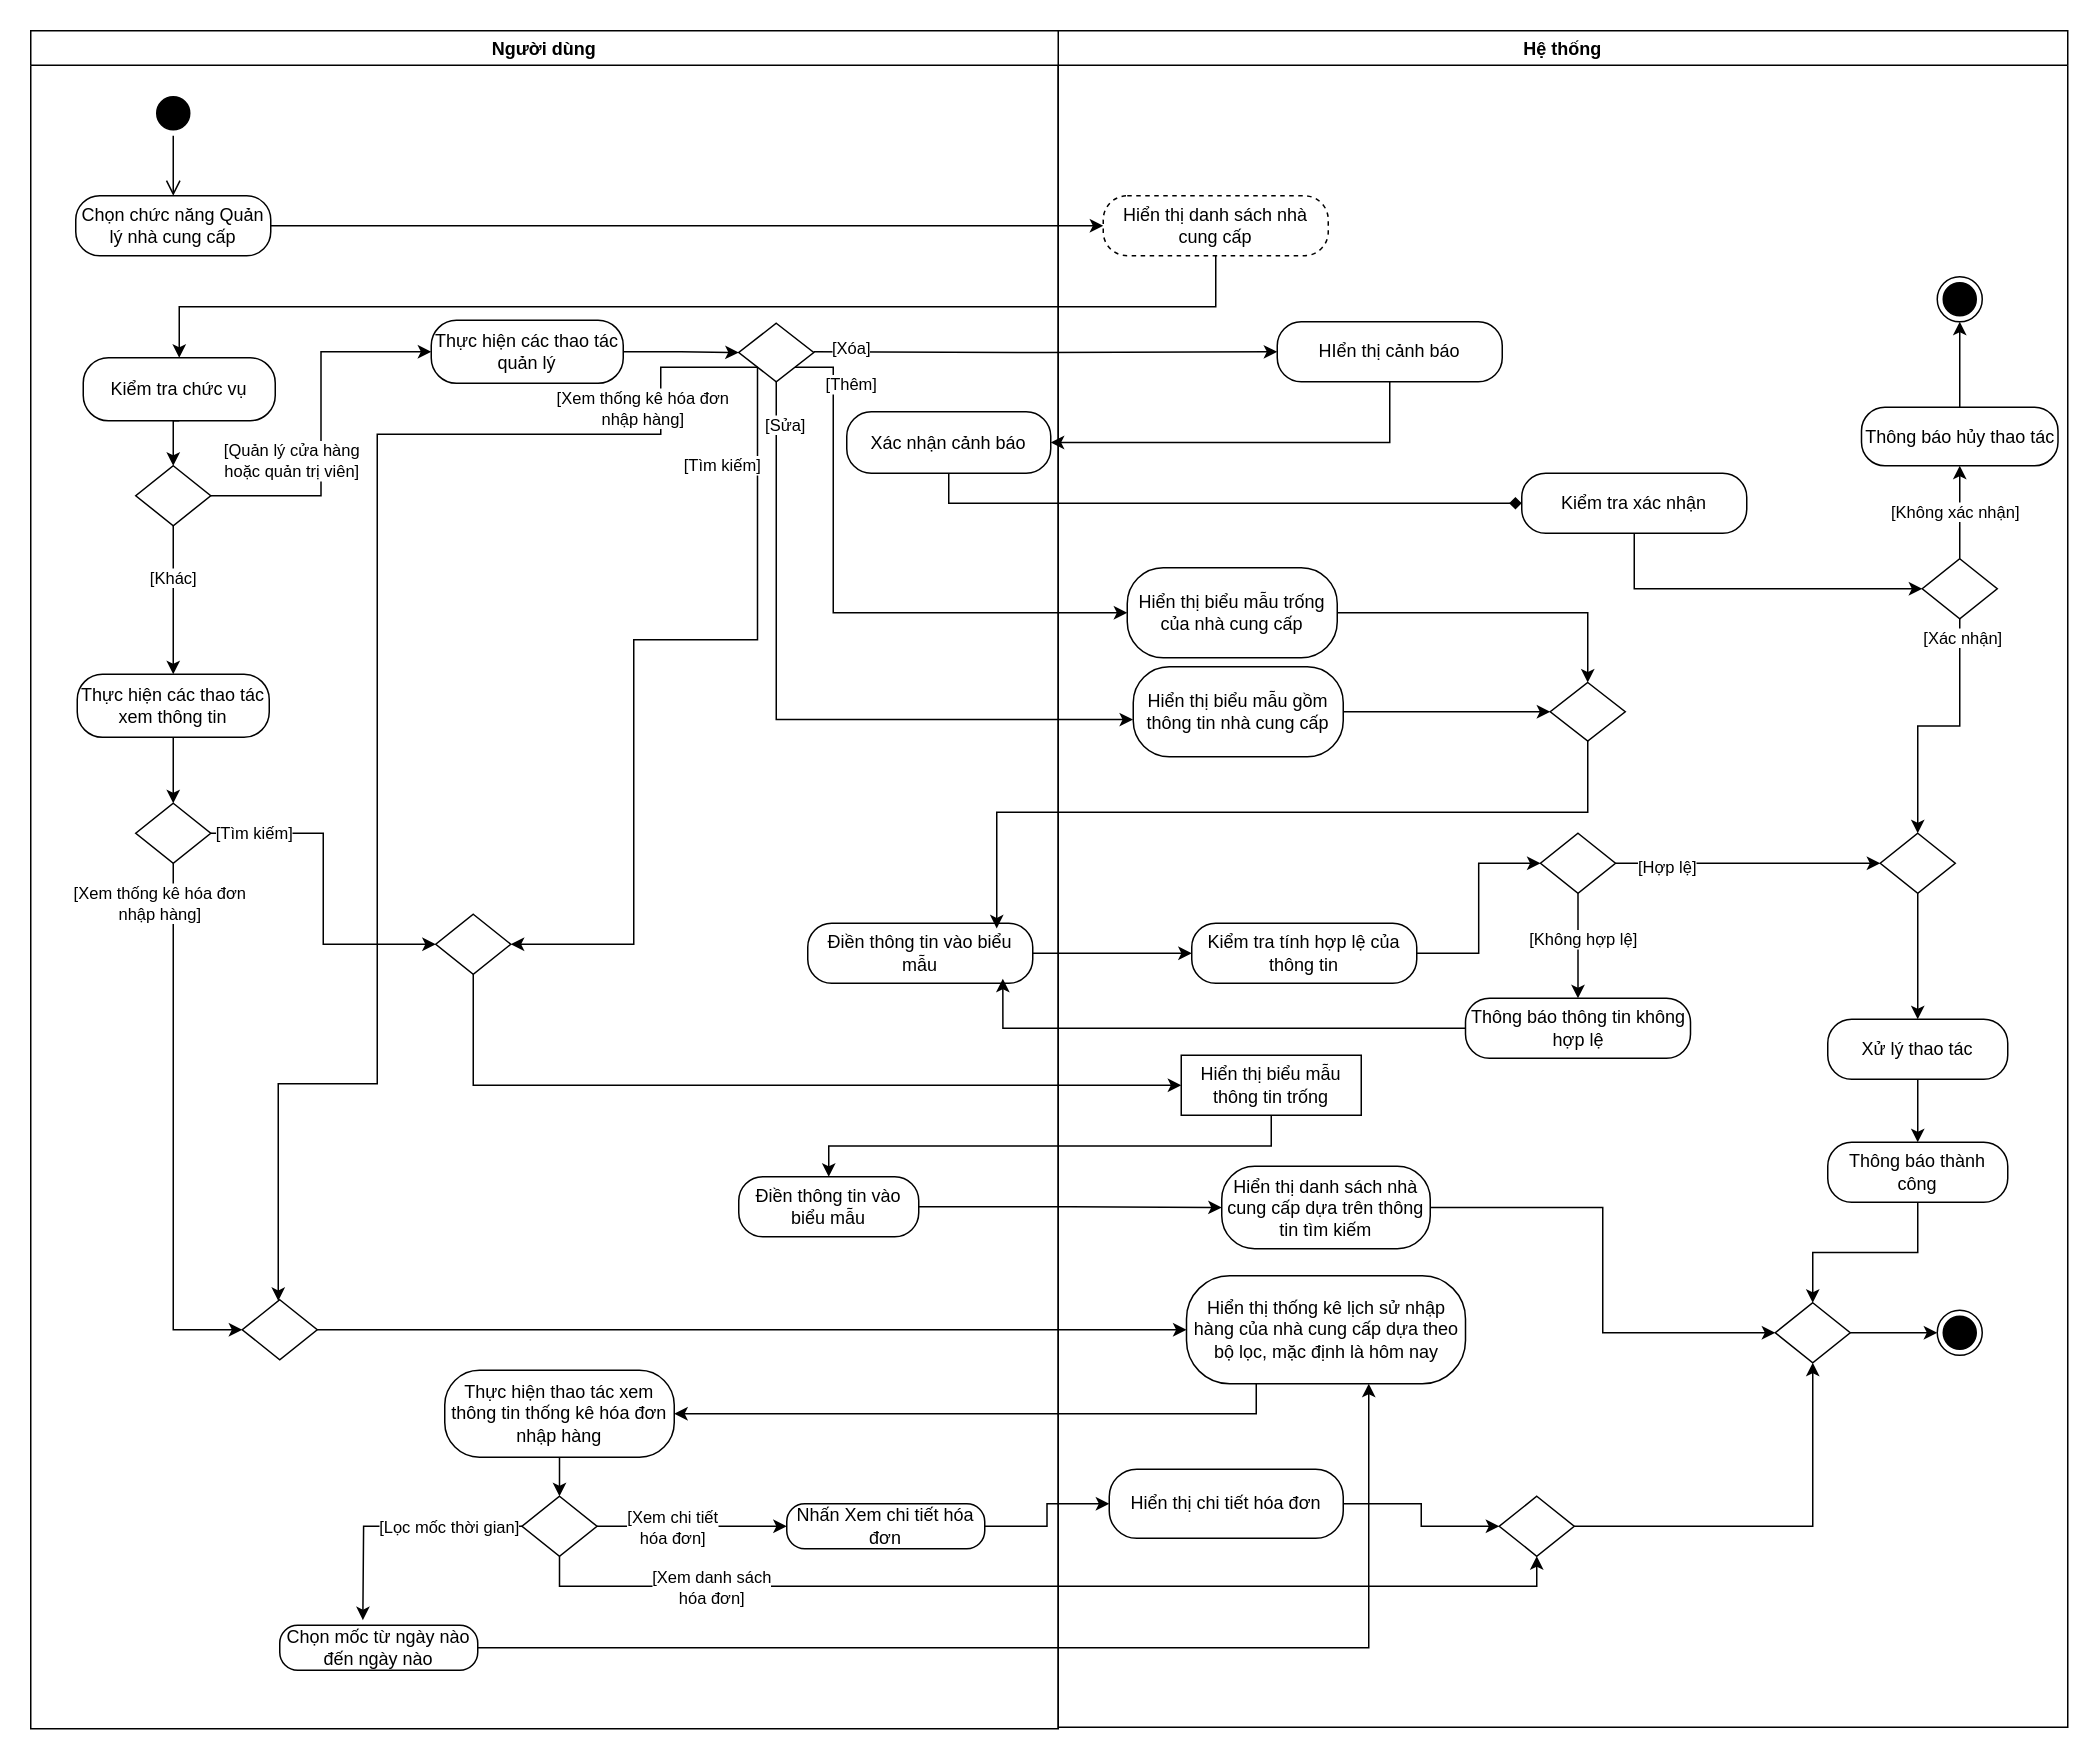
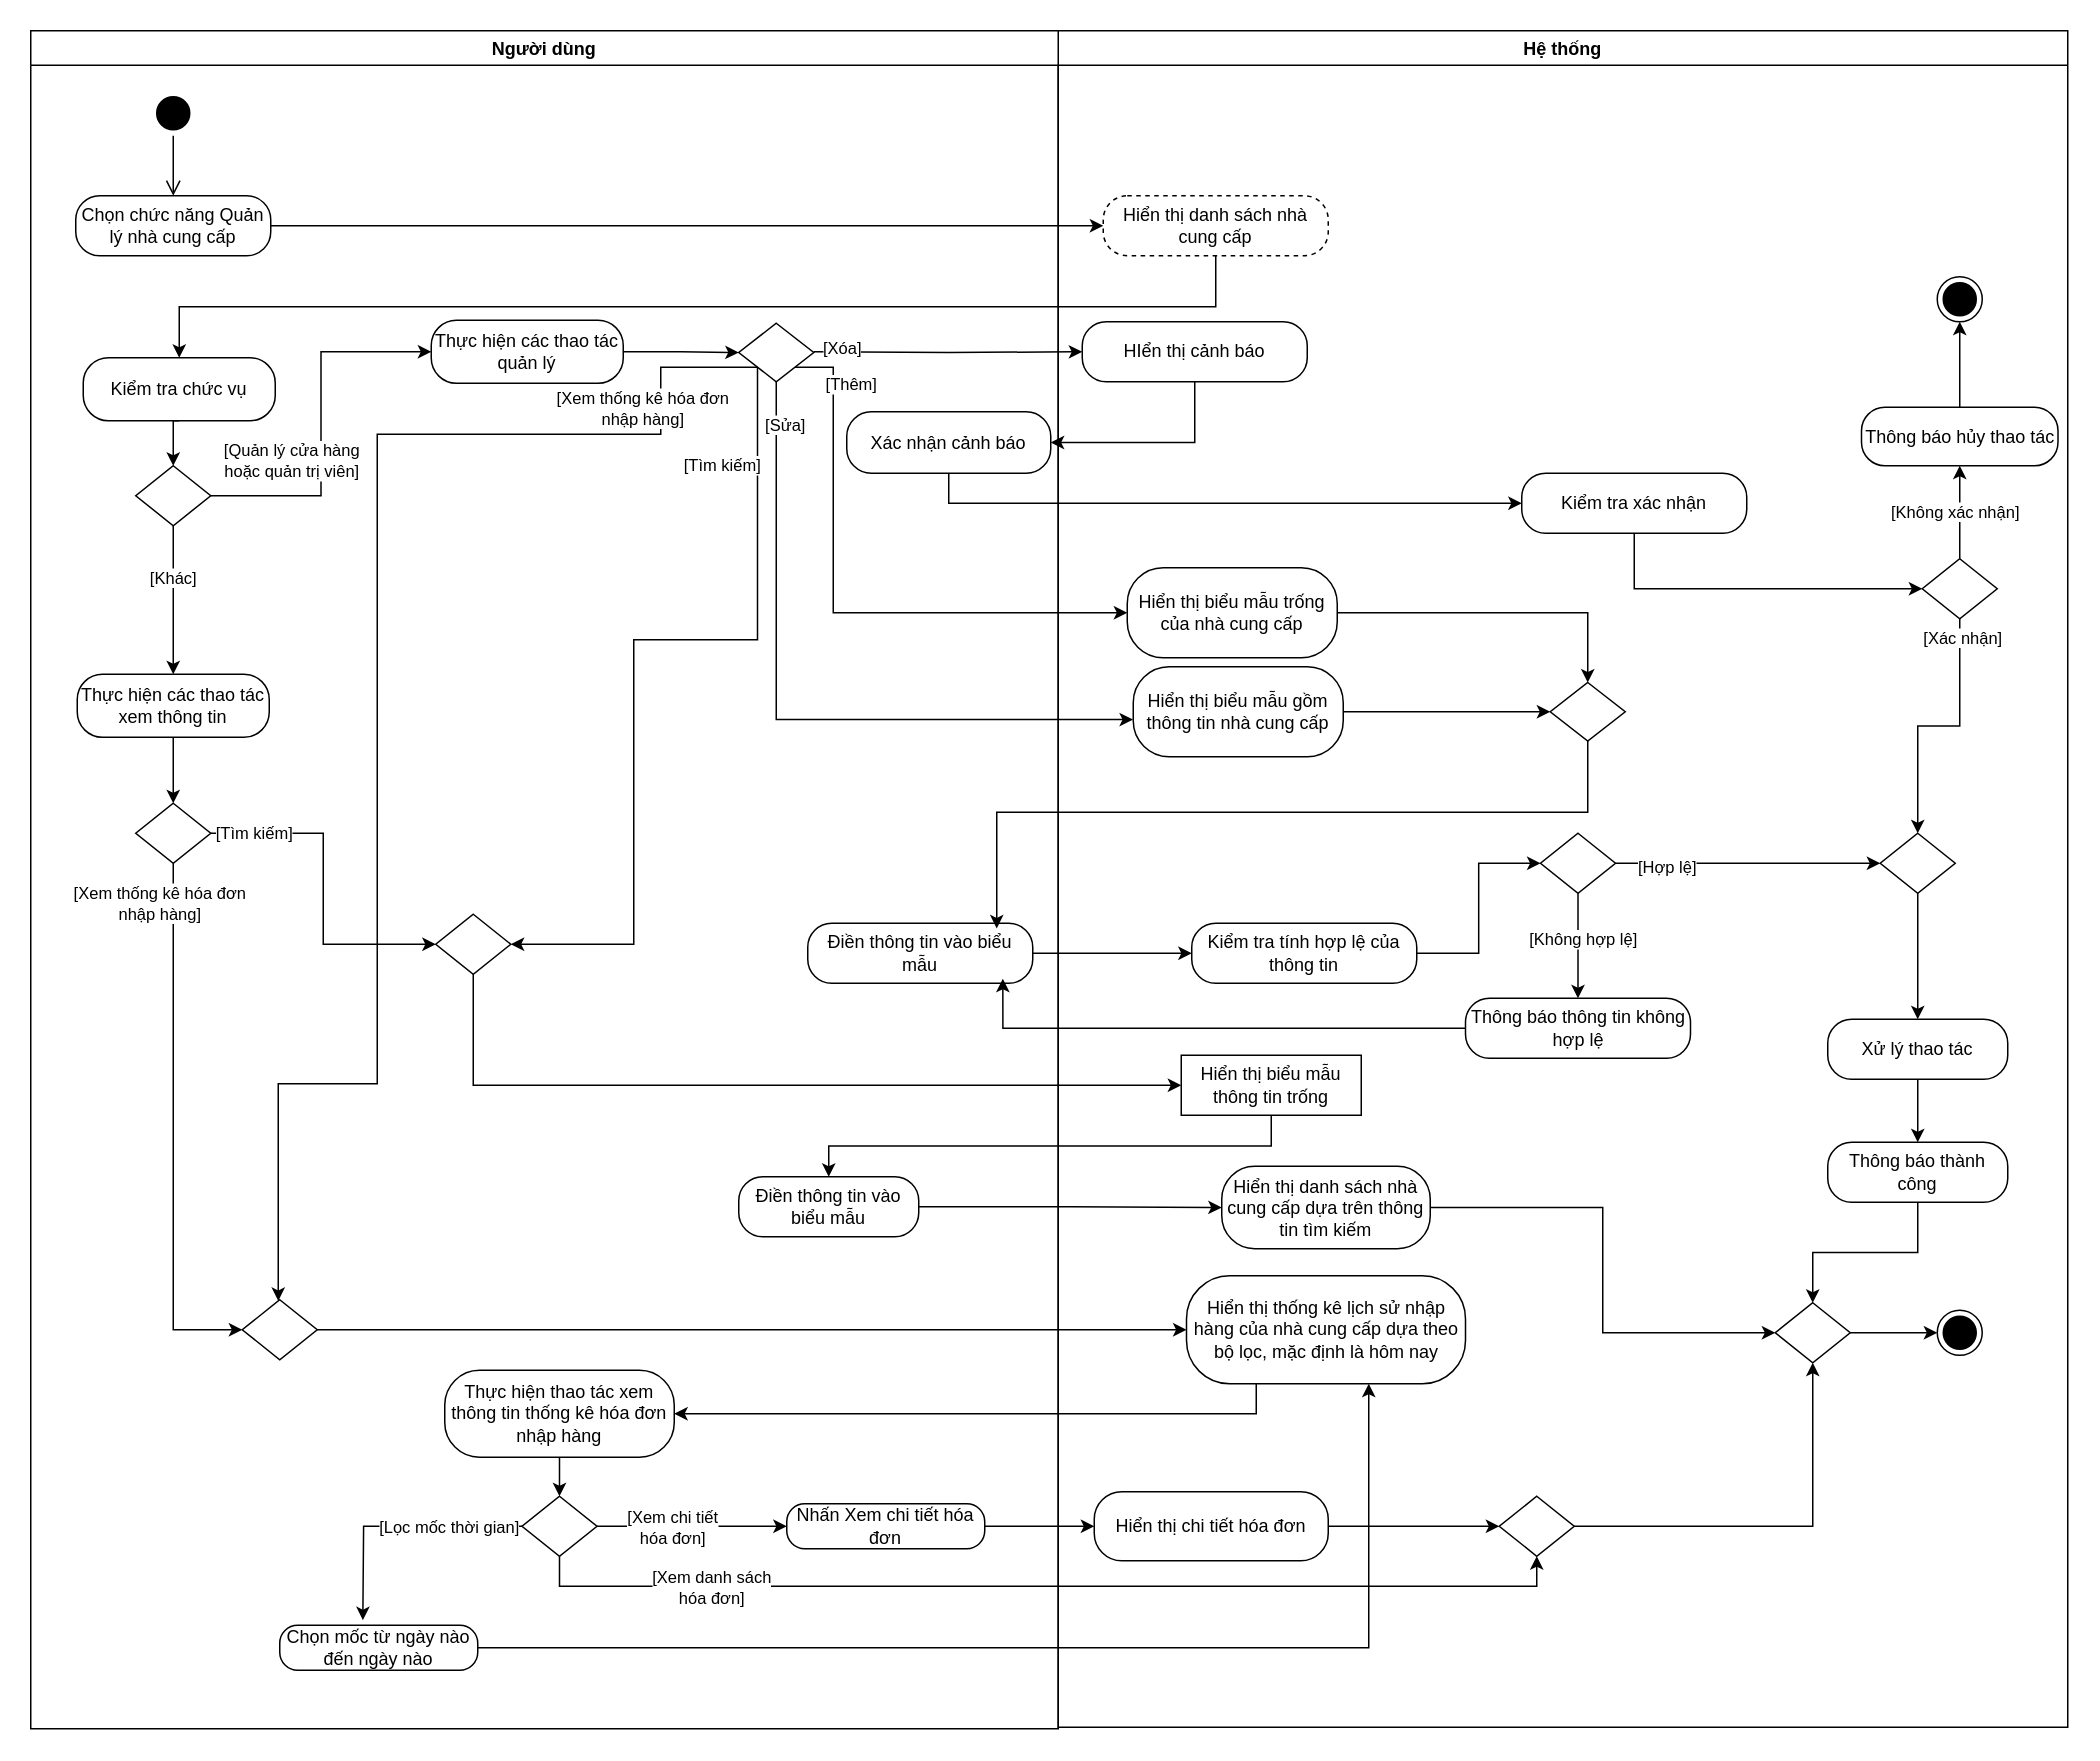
node "HIển thị cảnh báo": moved (1390, 352) -> (1195, 352)
edge "Xác nhận cảnh báo" -> "Kiểm tra xác nhận": arrowhead diamond -> classic
node "Hiển thị chi tiết hóa đơn": moved (1226, 1504) -> (1211, 1526)
